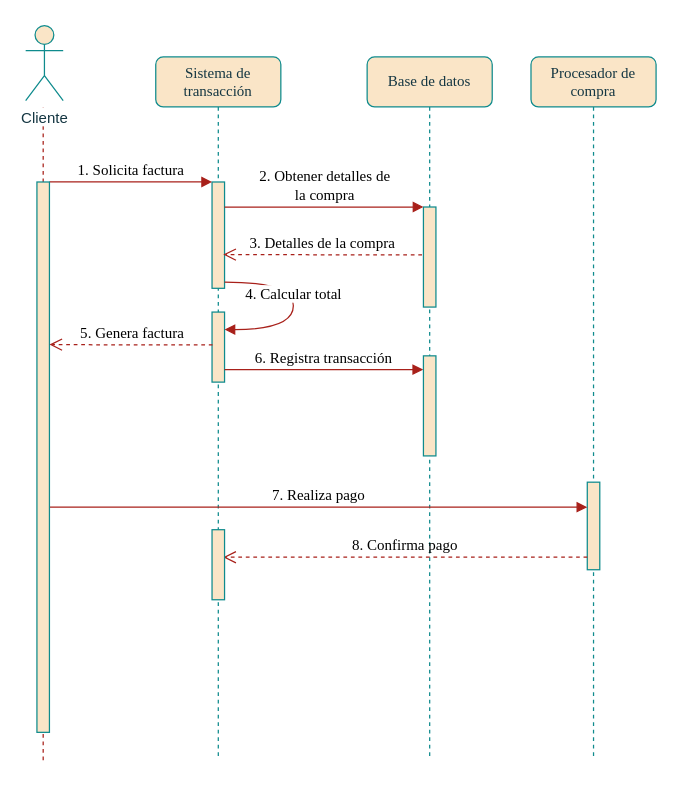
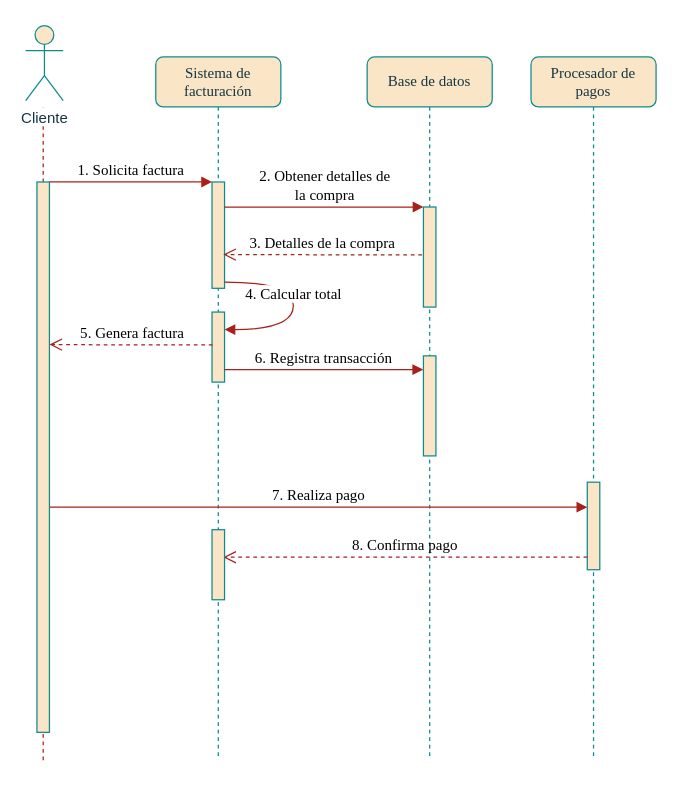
node "Sistema de transacción": label "Sistema de transacción" -> "Sistema de facturación"
node "Procesador de compra": label "Procesador de compra" -> "Procesador de pagos"
